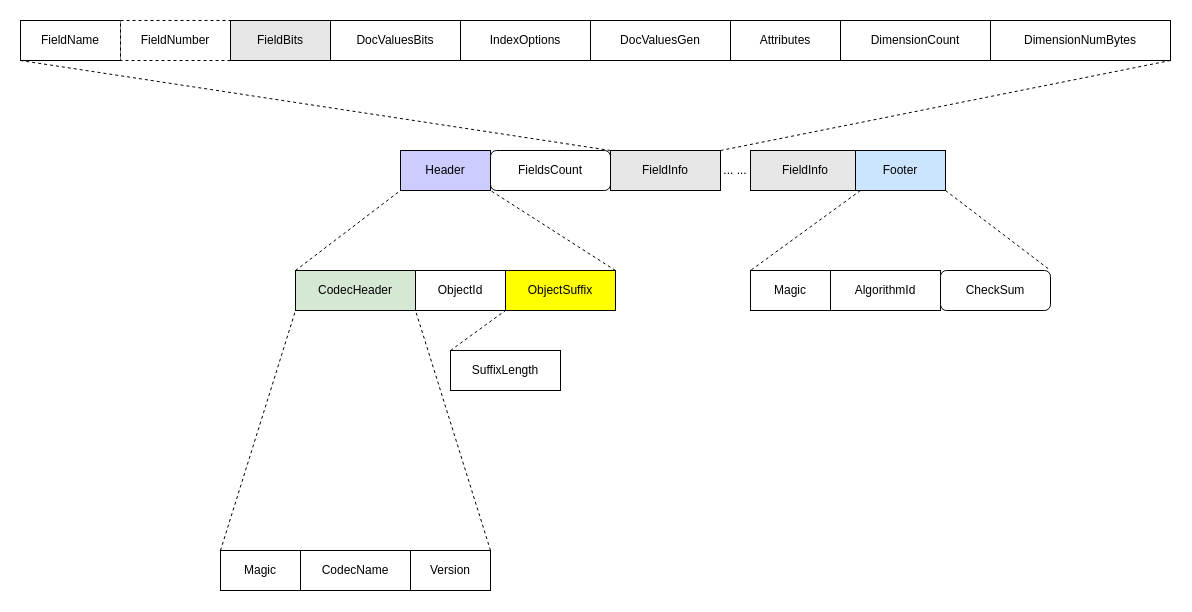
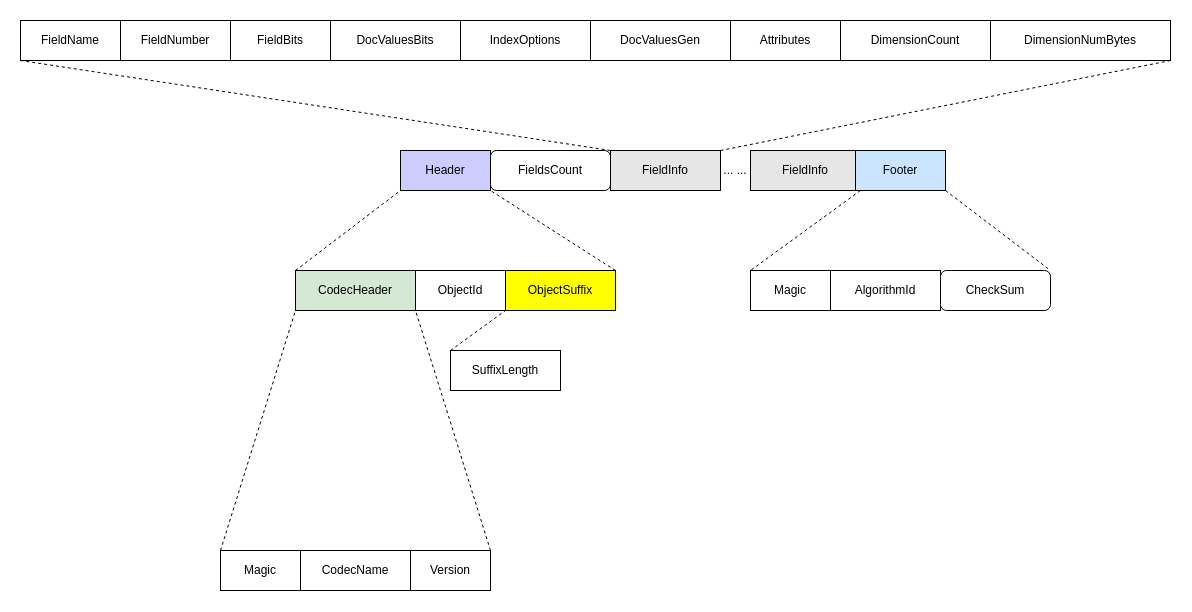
node "FieldNumber": style dashed -> solid
node "FieldBits": fillcolor #e6e6e6 -> #ffffff
